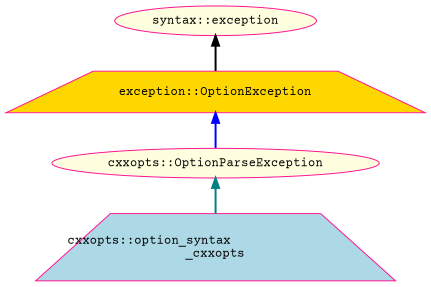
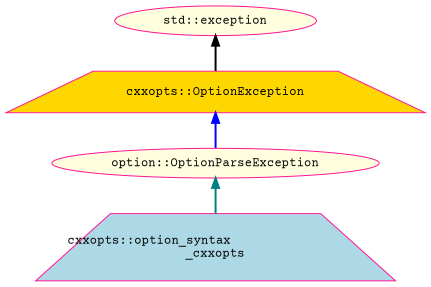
node "syntax::exception": label "syntax::exception" -> "std::exception"
node "exception::OptionException": label "exception::OptionException" -> "cxxopts::OptionException"
node "cxxopts::OptionParseException": label "cxxopts::OptionParseException" -> "option::OptionParseException"
